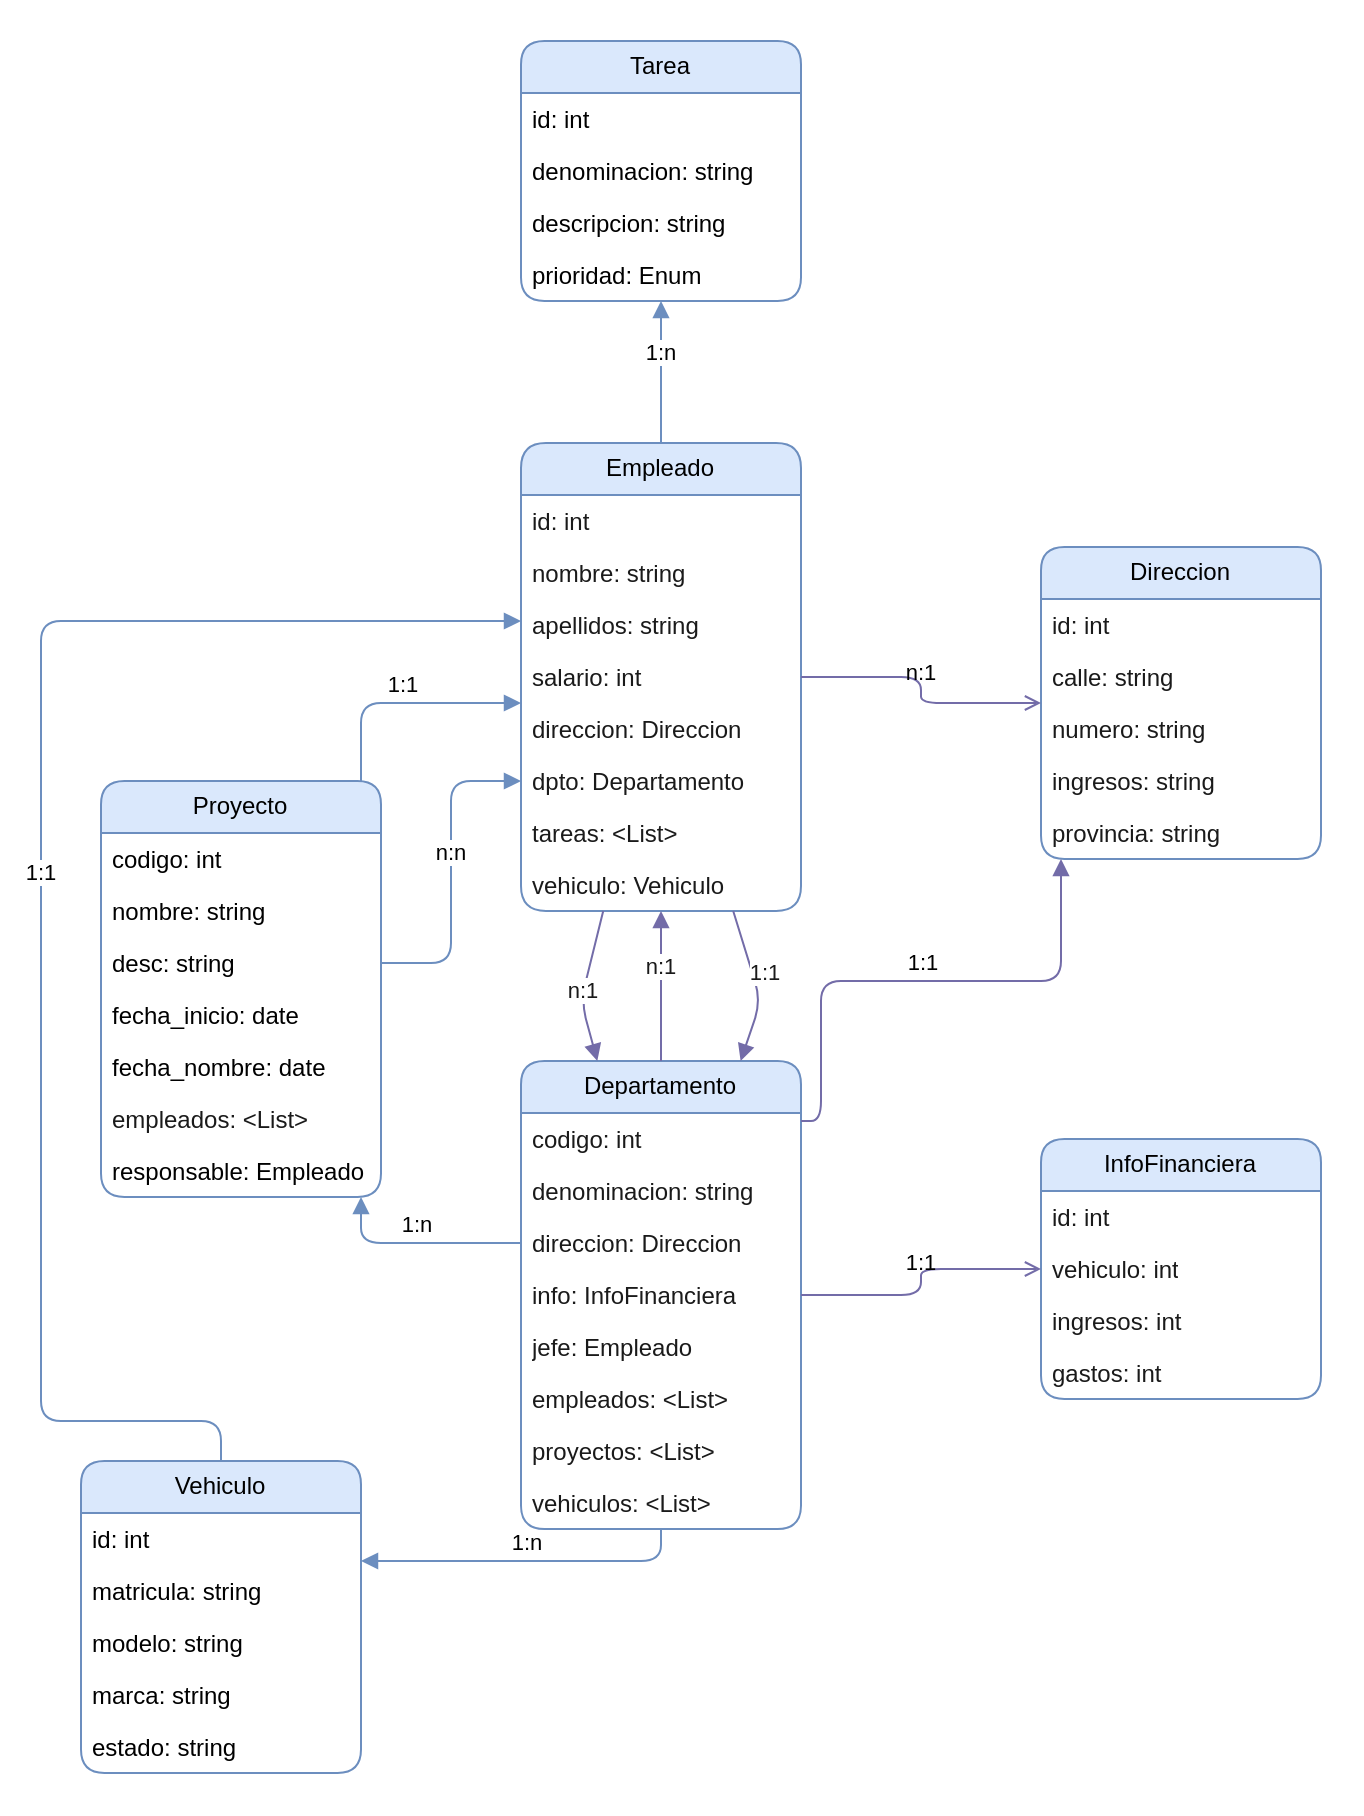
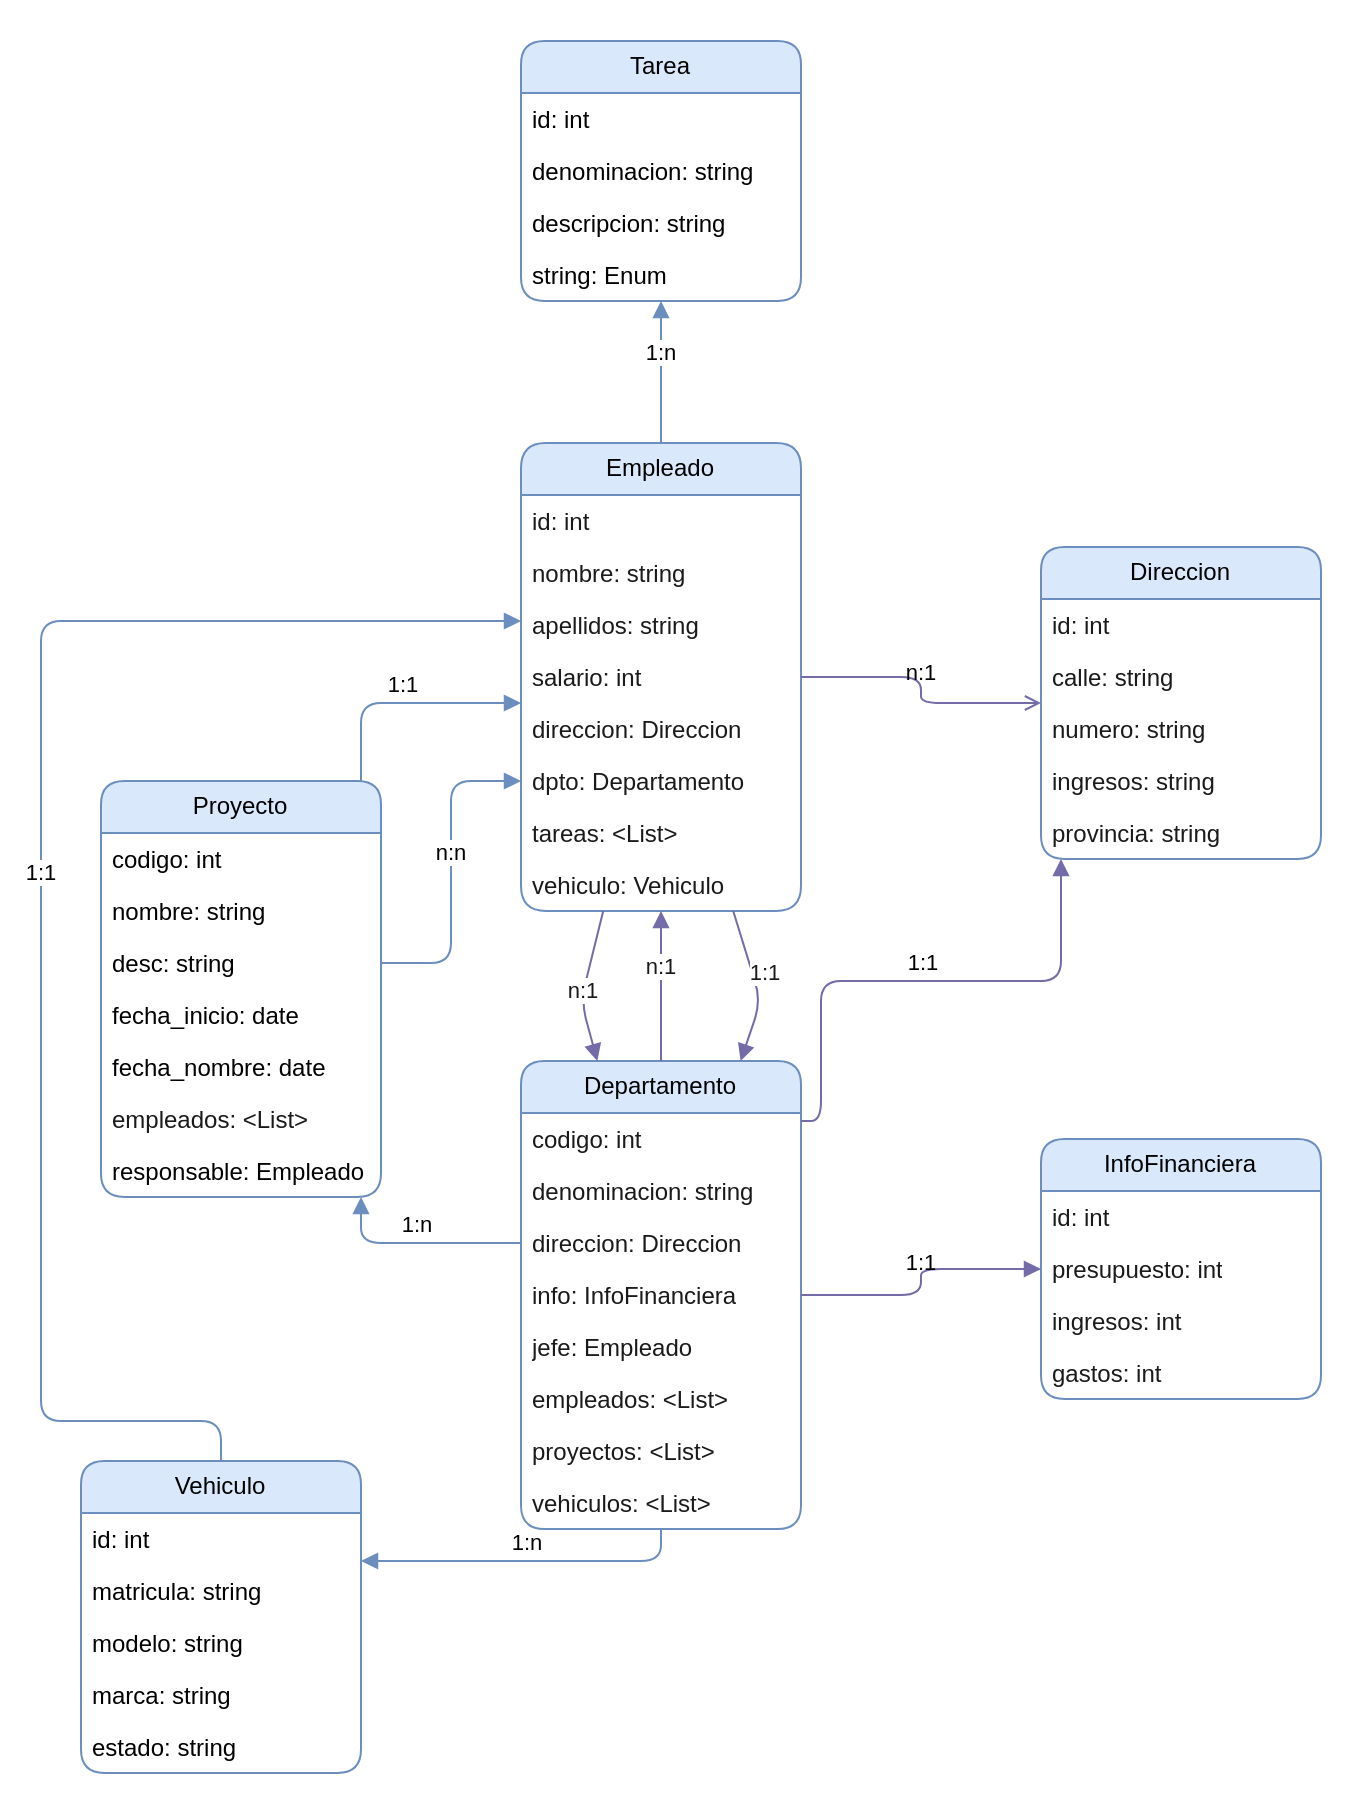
node "prioridad: Enum": label "prioridad: Enum" -> "string: Enum"
edge "Departamento" -> "InfoFinanciera": arrowhead open -> block
node "vehiculo: int": label "vehiculo: int" -> "presupuesto: int"
